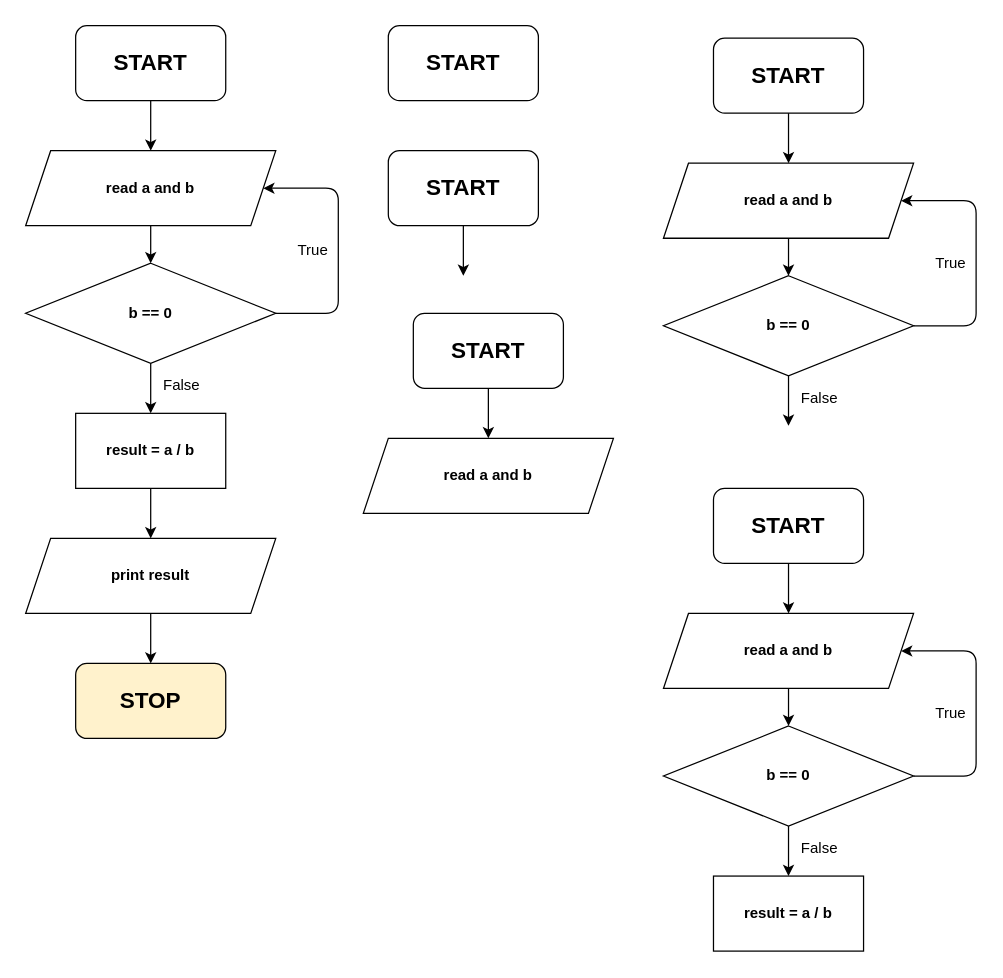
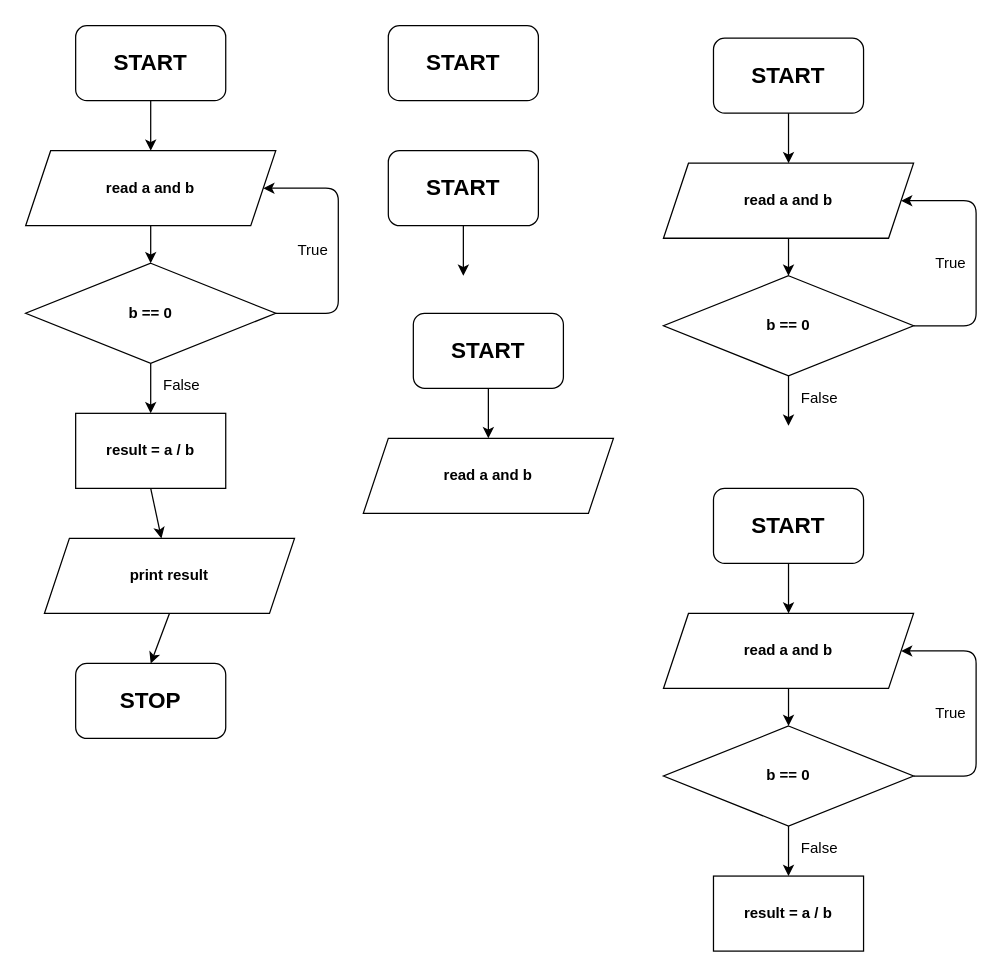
node "print result": moved (151, 576) -> (169, 576)
node "STOP": fillcolor #fff2cc -> #ffffff
